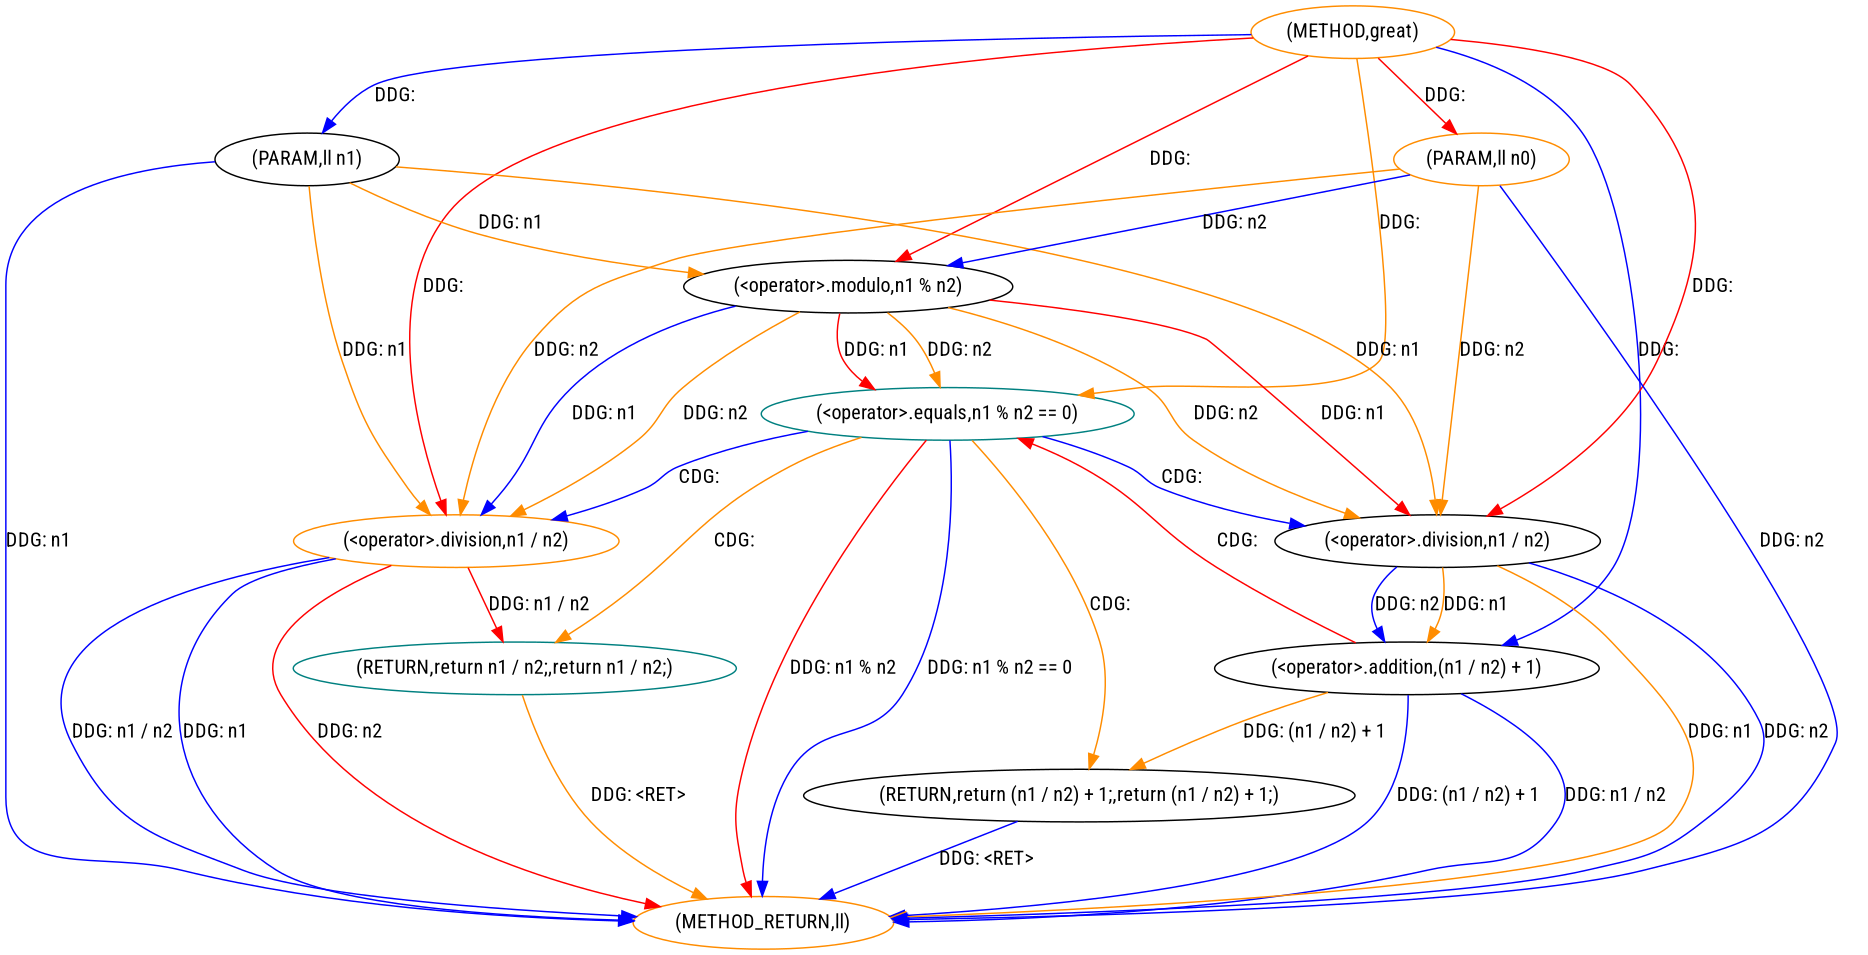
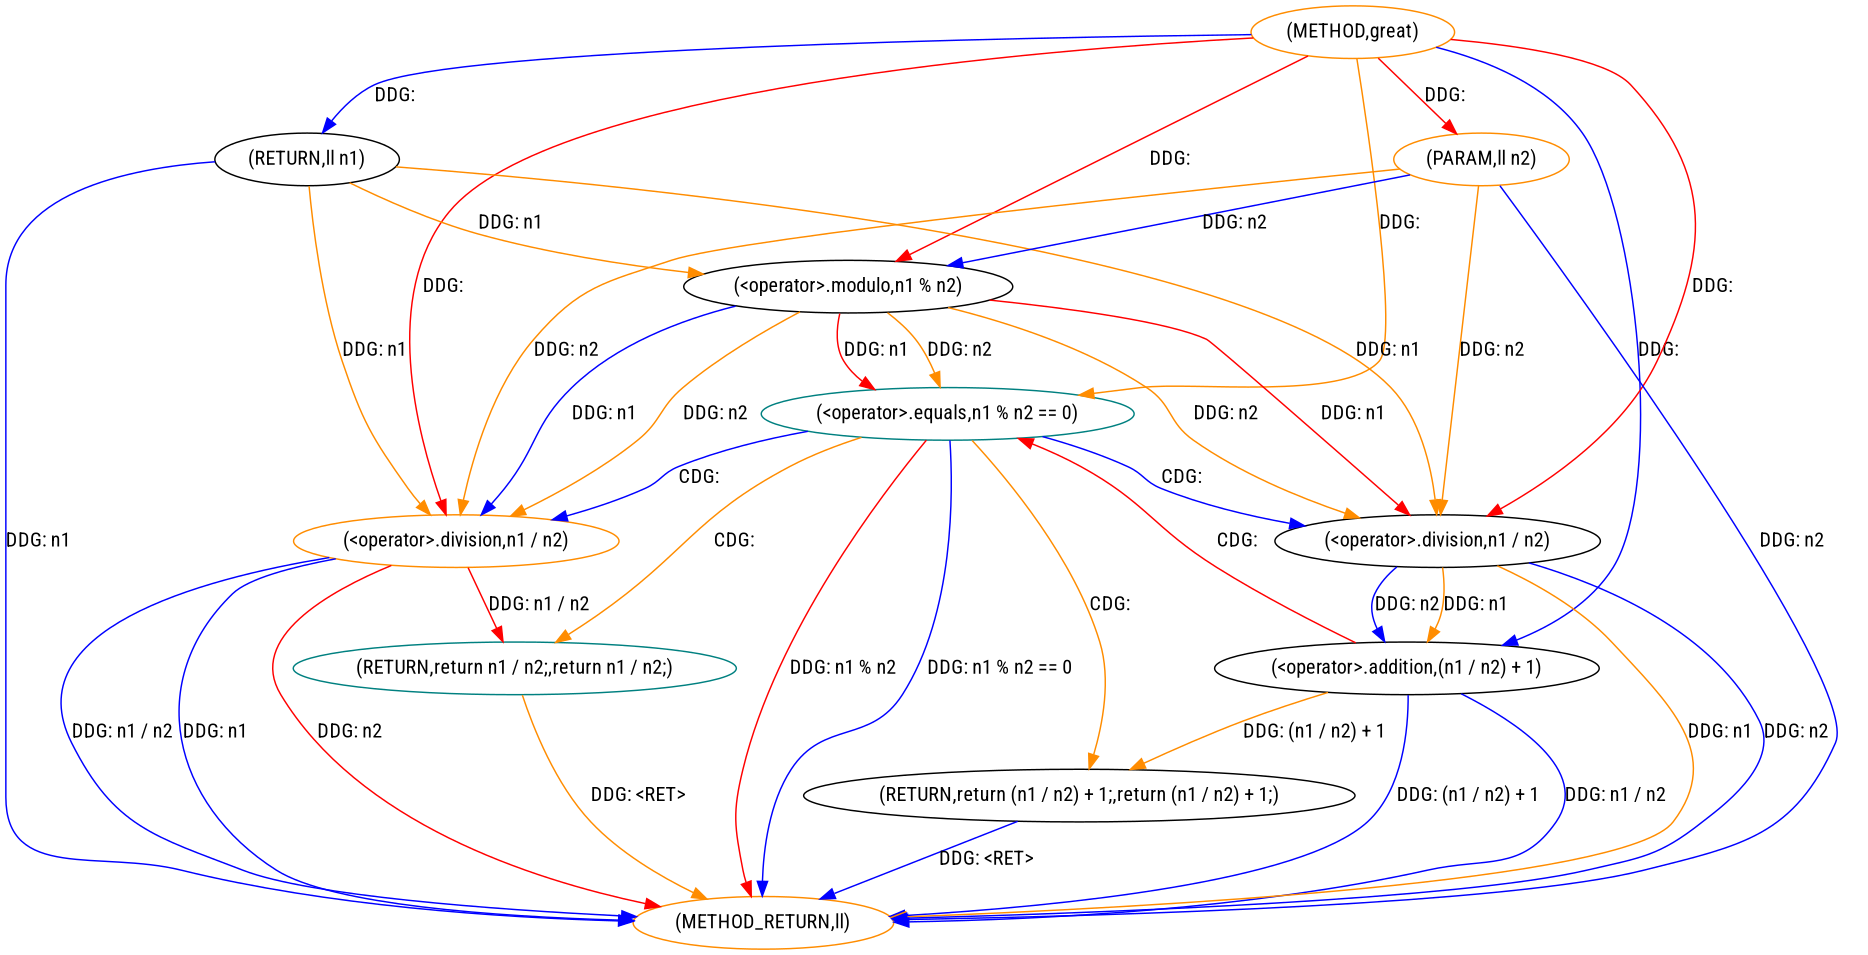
node "(PARAM,ll n1)": label "(PARAM,ll n1)" -> "(RETURN,ll n1)"
node "(PARAM,ll n0)": label "(PARAM,ll n0)" -> "(PARAM,ll n2)"
